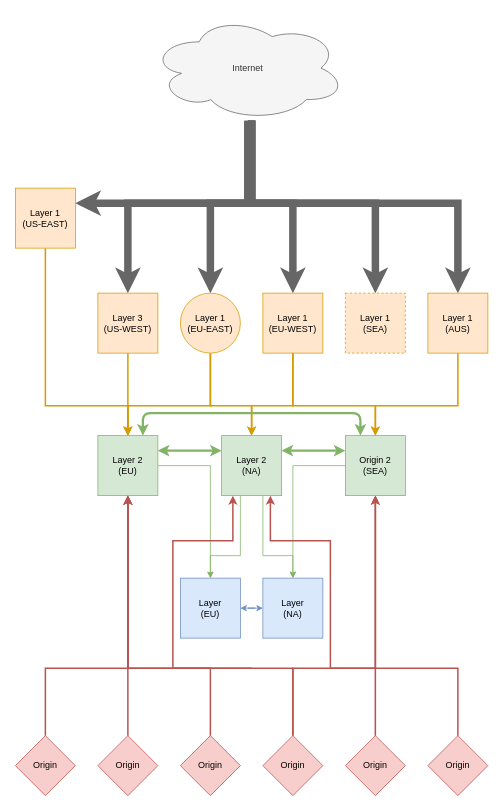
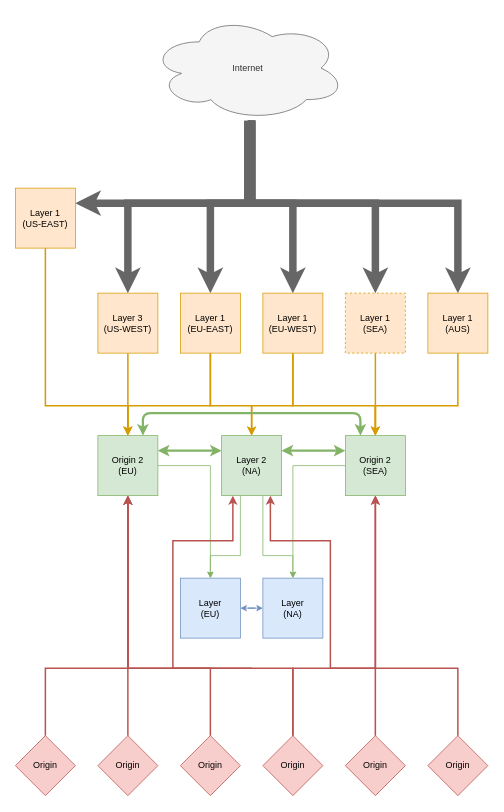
node "Layer 1 (EU-EAST)": shape ellipse -> rectangle
edge "Layer 1 (SEA)" -> "Origin 2 (SEA)": added
node "Layer 2 (EU)": label "Layer 2 (EU)" -> "Origin 2 (EU)"
